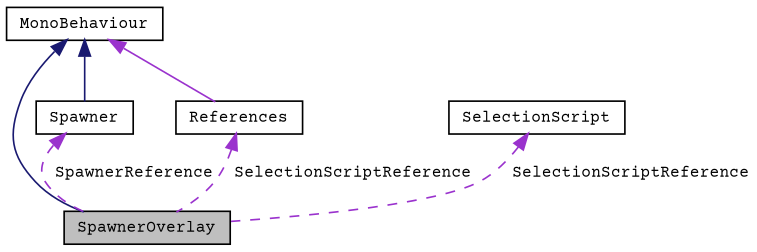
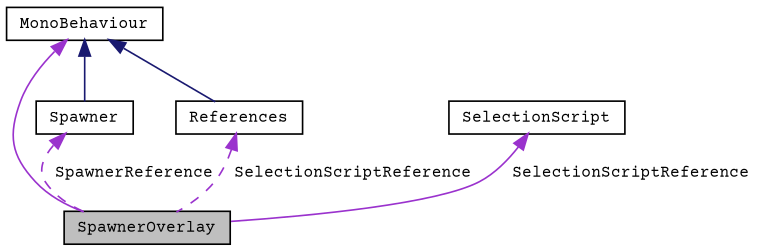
edge "References" -> "MonoBehaviour": color darkorchid3 -> midnightblue
edge "SpawnerOverlay" -> "MonoBehaviour": color midnightblue -> darkorchid3
edge "SpawnerOverlay" -> "SelectionScript": style dashed -> solid
